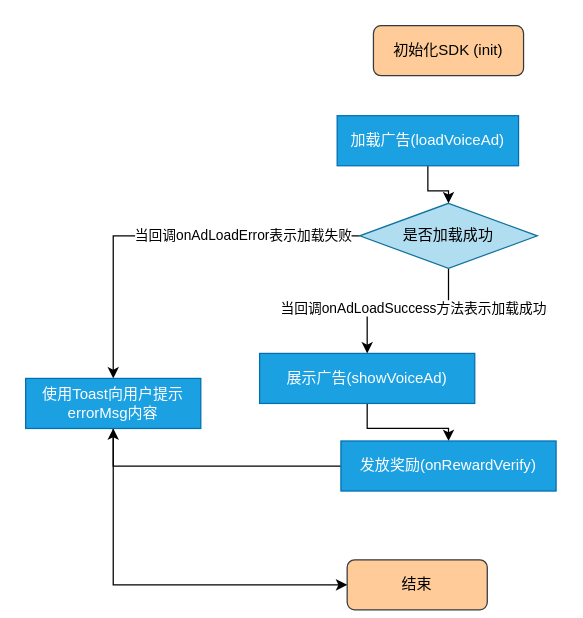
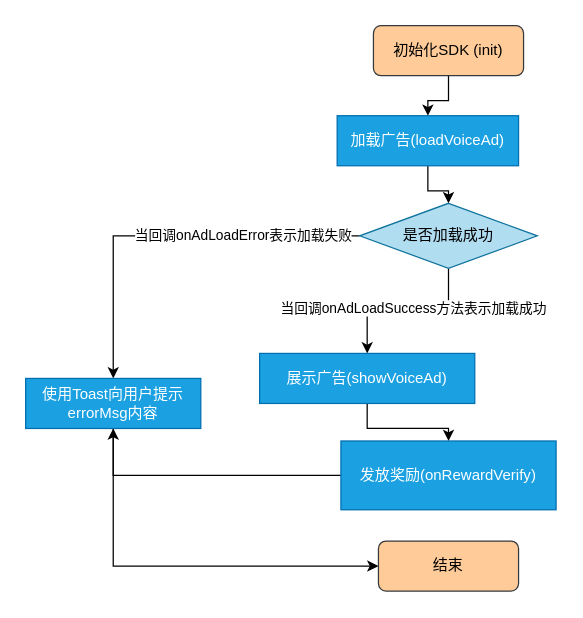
edge "初始化SDK (init)" -> "加载广告(loadVoiceAd)": added
node "发放奖励(onRewardVerify)": size 215x50 -> 215x69
node "结束": moved (417, 584) -> (448, 566)
